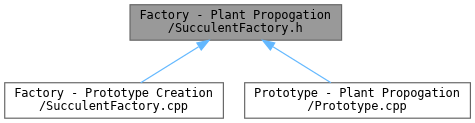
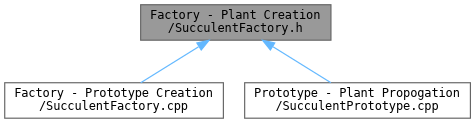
node "Factory - Plant Propogation /SucculentFactory.h": label "Factory - Plant Propogation /SucculentFactory.h" -> "Factory - Plant Creation /SucculentFactory.h"
node "Prototype - Plant Propogation /Prototype.cpp": label "Prototype - Plant Propogation /Prototype.cpp" -> "Prototype - Plant Propogation /SucculentPrototype.cpp"
